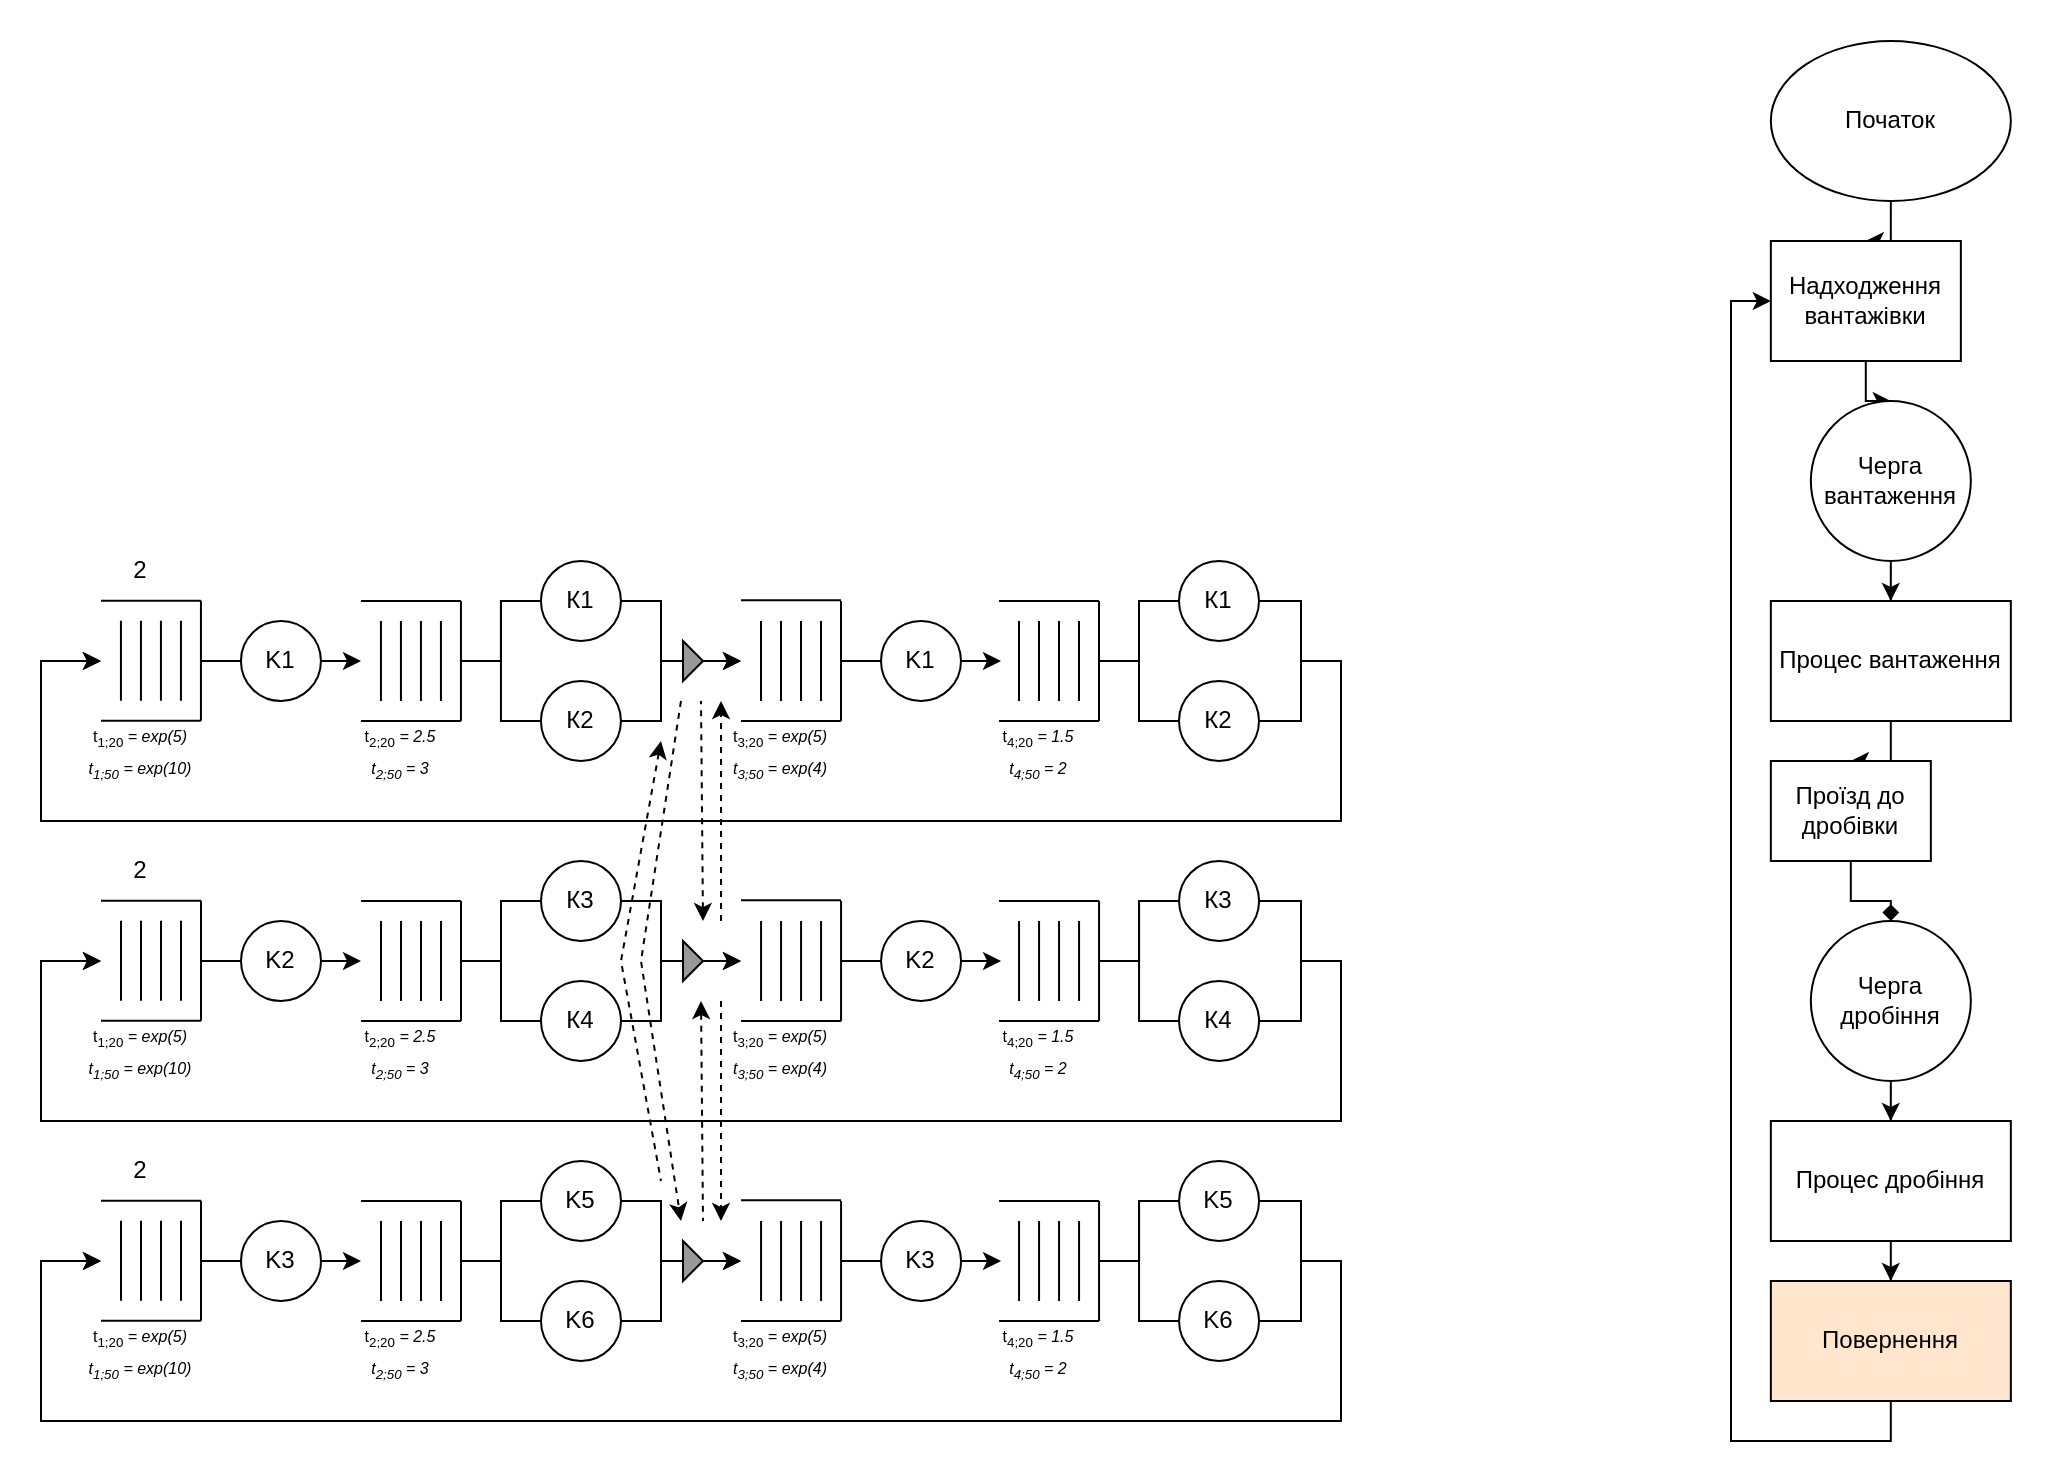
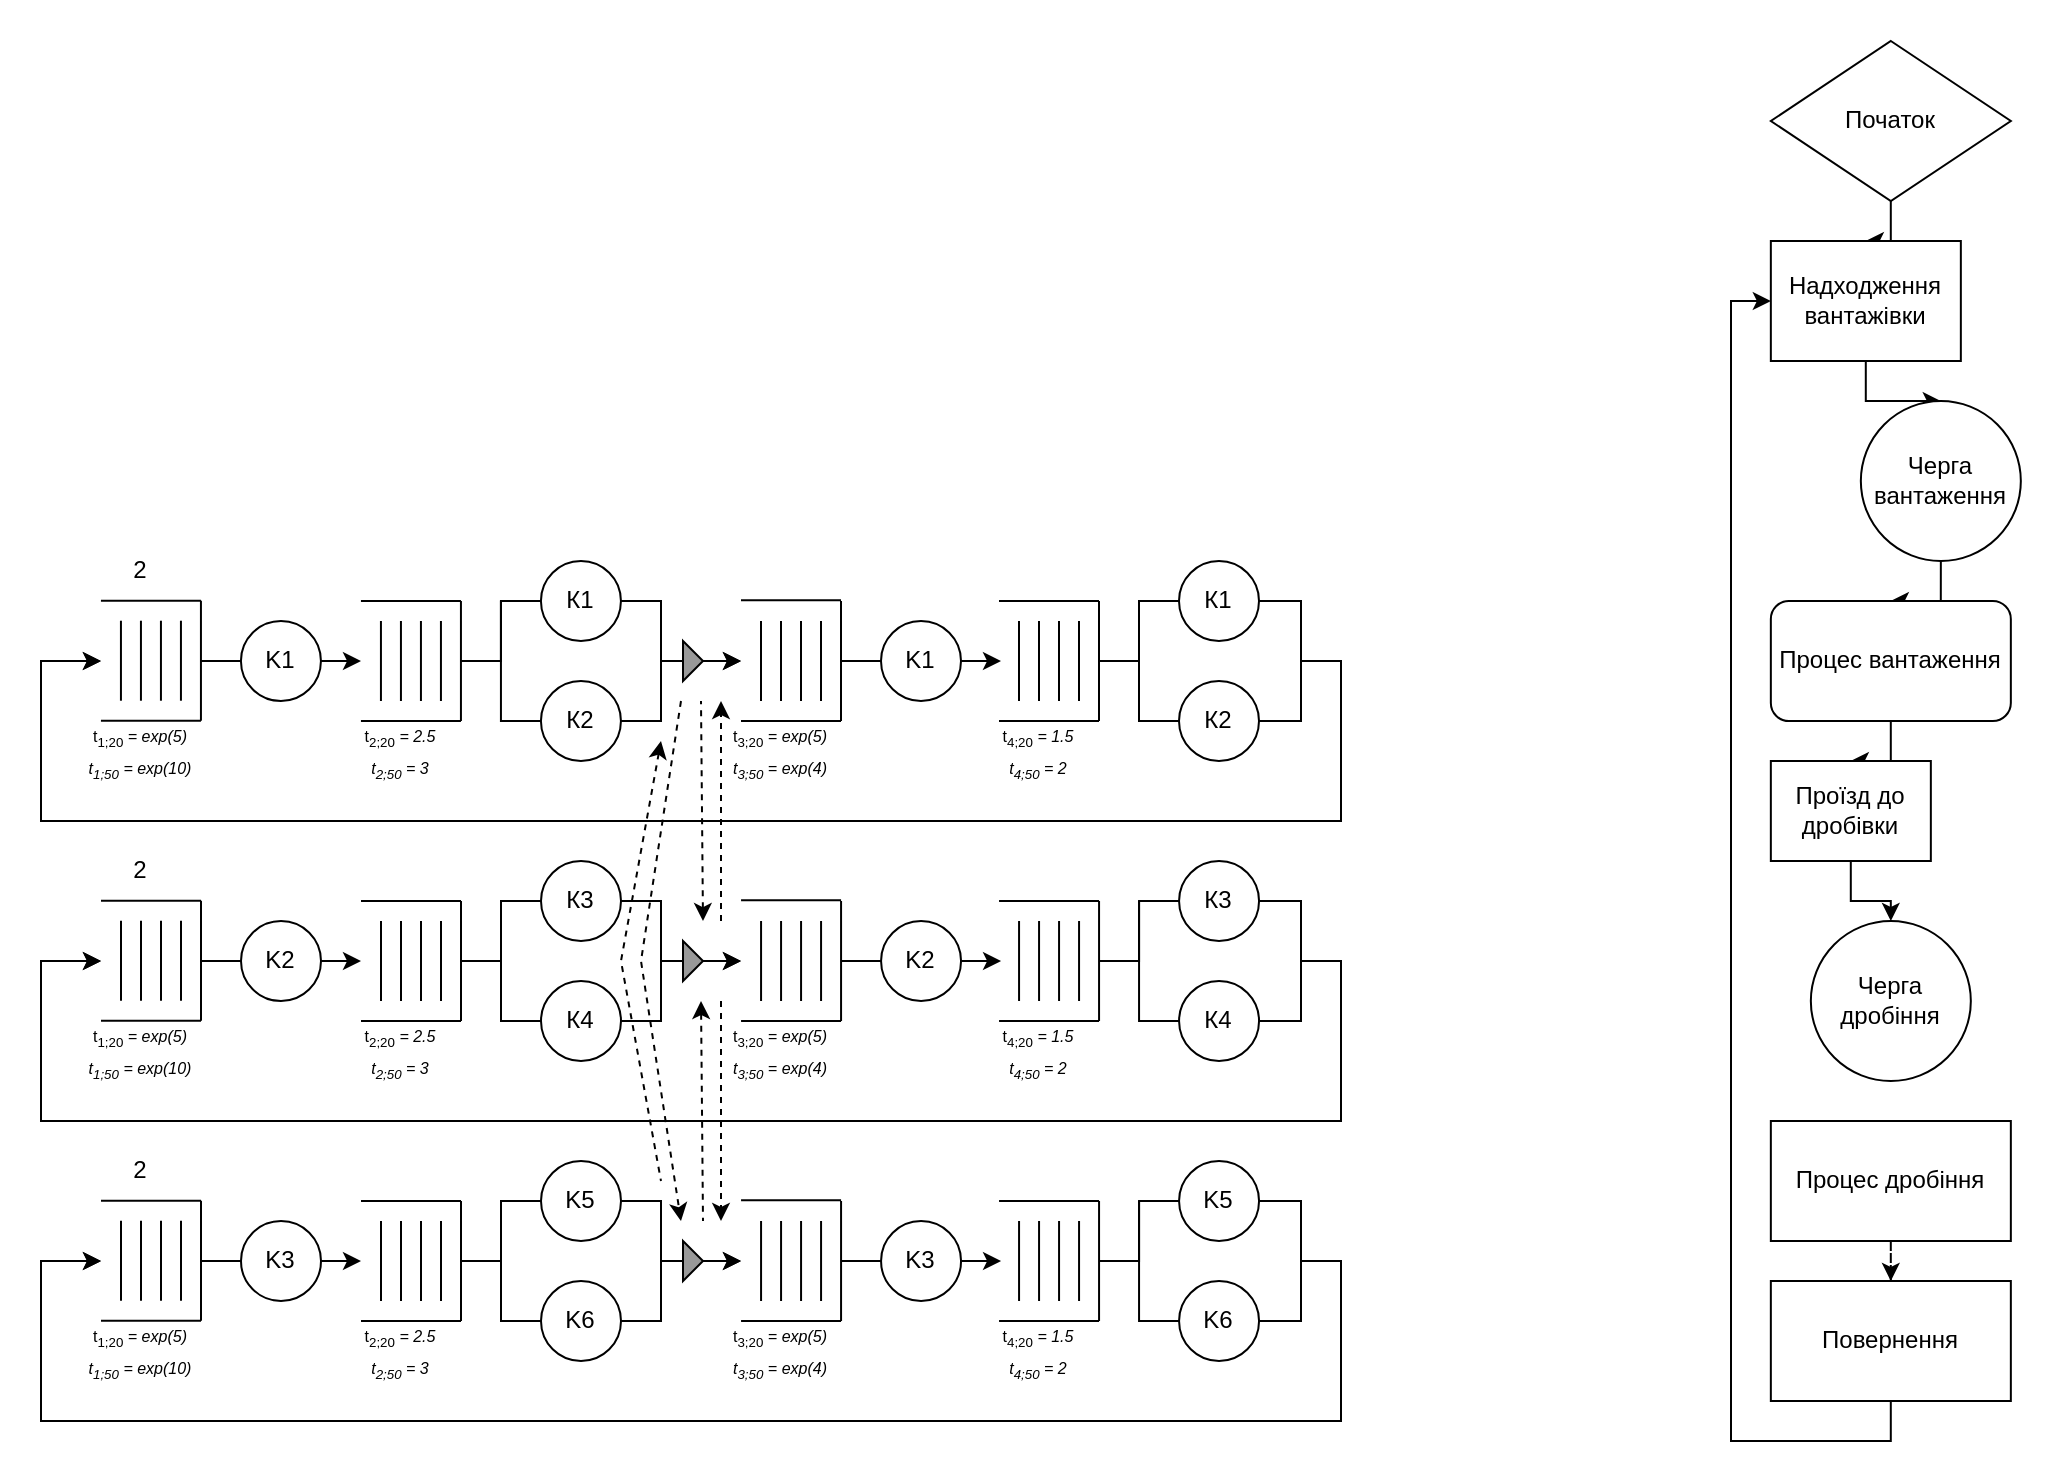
node "Початок": shape ellipse -> diamond
node "Черга вантаження": moved (1891, 481) -> (1941, 481)
node "Процес вантаження": shape rectangle -> rounded rectangle
edge "Проїзд до дробівки" -> "Черга дробіння": arrowhead diamond -> classic
edge "Черга дробіння" -> "Процес дробіння": removed
edge "Процес дробіння" -> "Повернення": style solid -> dashed
node "Повернення": fillcolor #ffe6cc -> #ffffff
